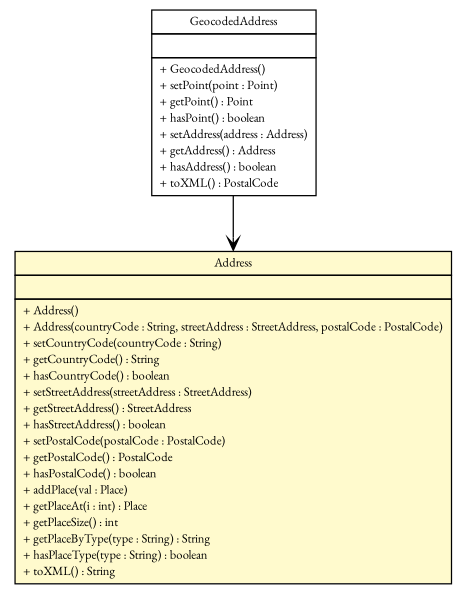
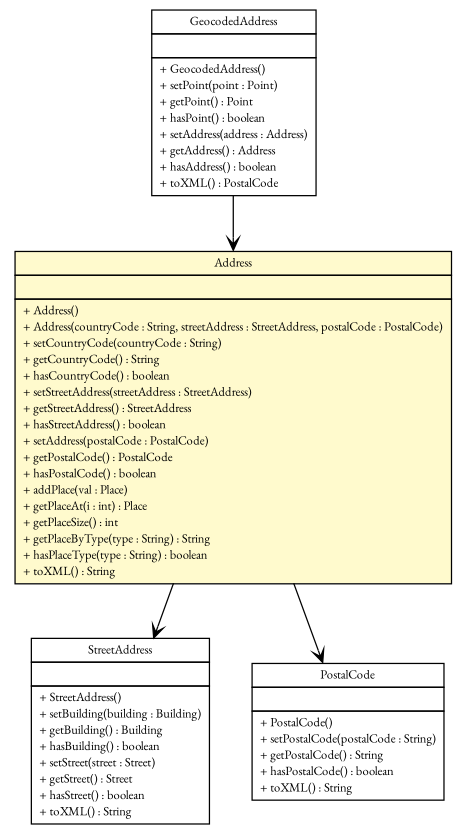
node "Address": text "+ setPostalCode(postalCode : PostalCode)" -> "+ setAddress(postalCode : PostalCode)"
node "StreetAddress": added
node "PostalCode": added
